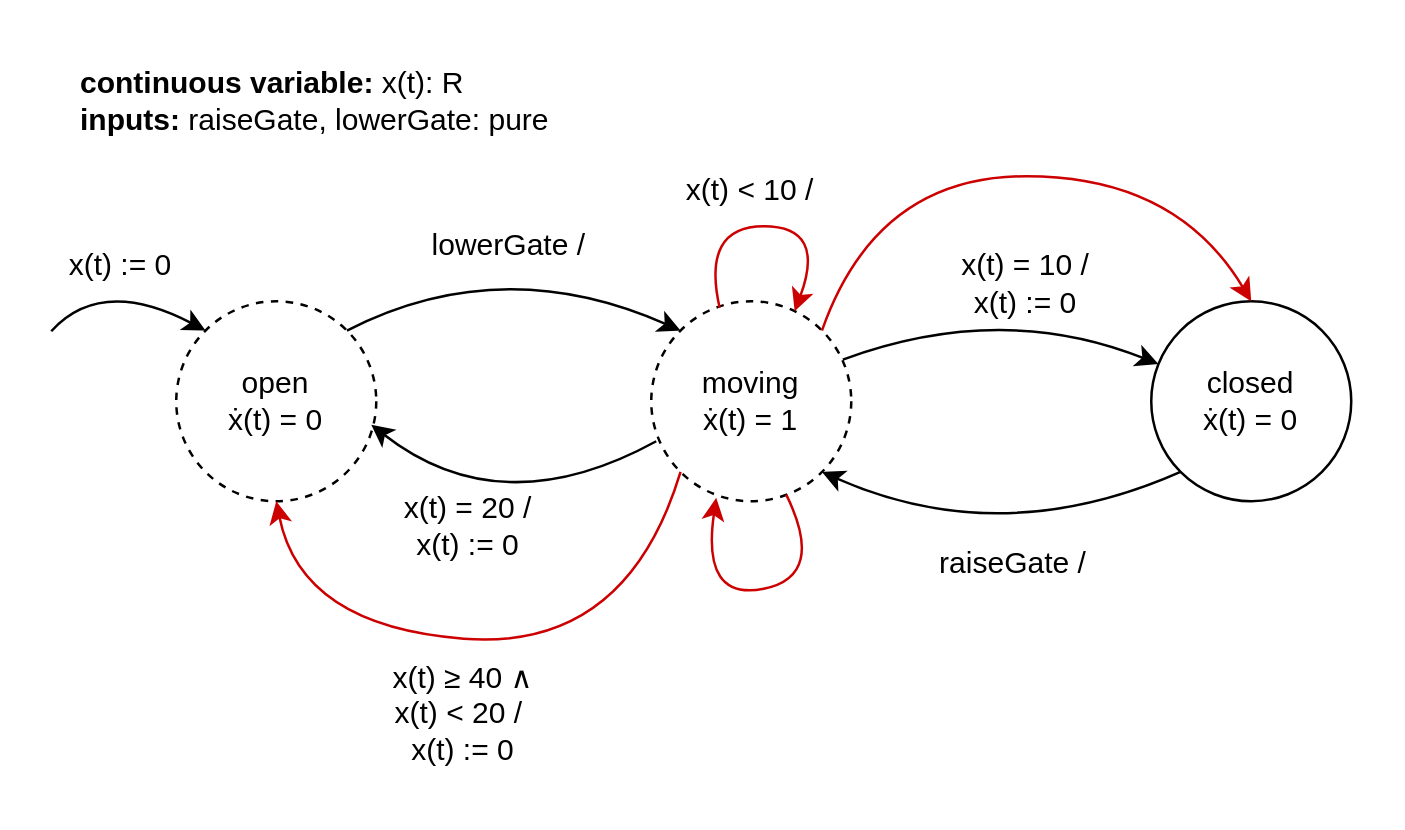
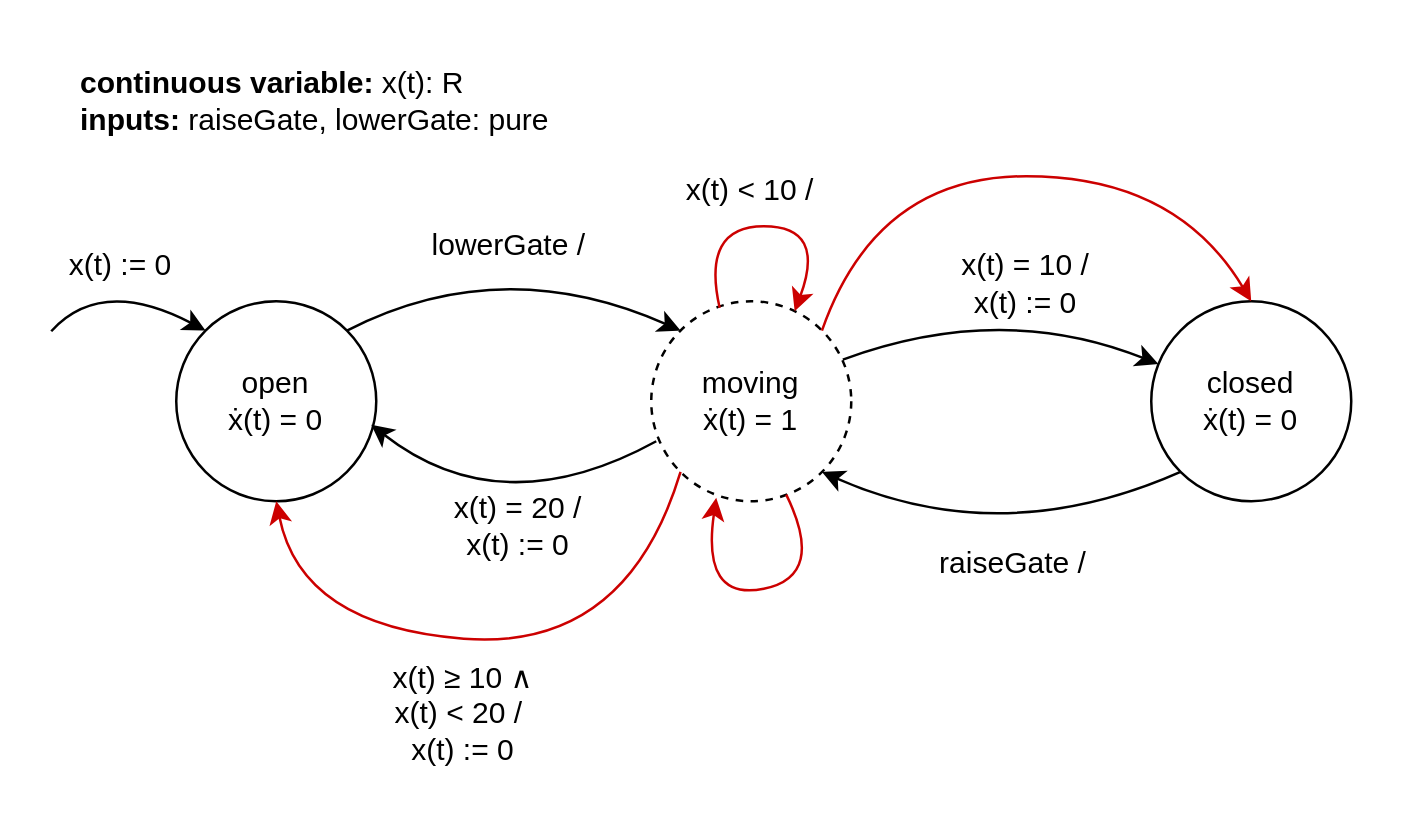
node "open ẋ(t) = 0": style dashed -> solid
node "x(t) = 20 / x(t) := 0": moved (469, 526) -> (519, 526)
node "x(t) ≥ 40 ∧ x(t) < 20 / x(t) := 0": label "x(t) ≥ 40 ∧ x(t) < 20 / x(t) := 0" -> "x(t) ≥ 10 ∧ x(t) < 20 / x(t) := 0"
